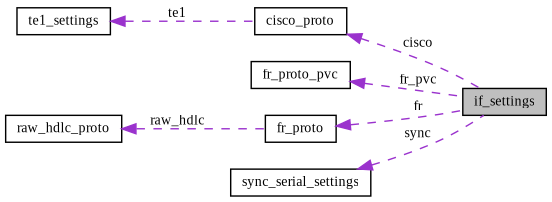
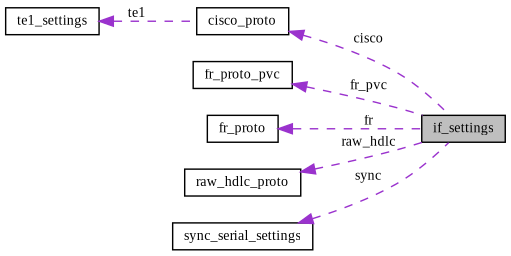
edge "fr_proto" -> "raw_hdlc_proto": now "if_settings" -> "raw_hdlc_proto"
